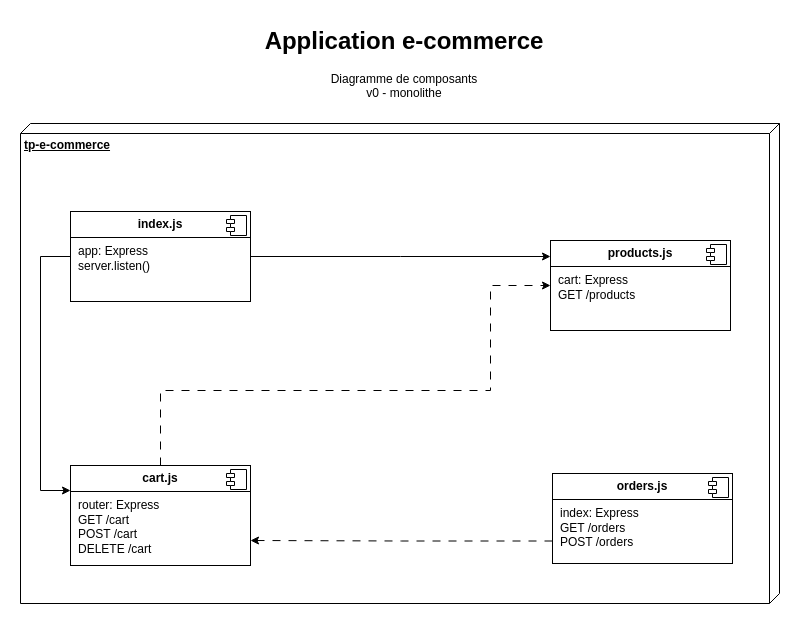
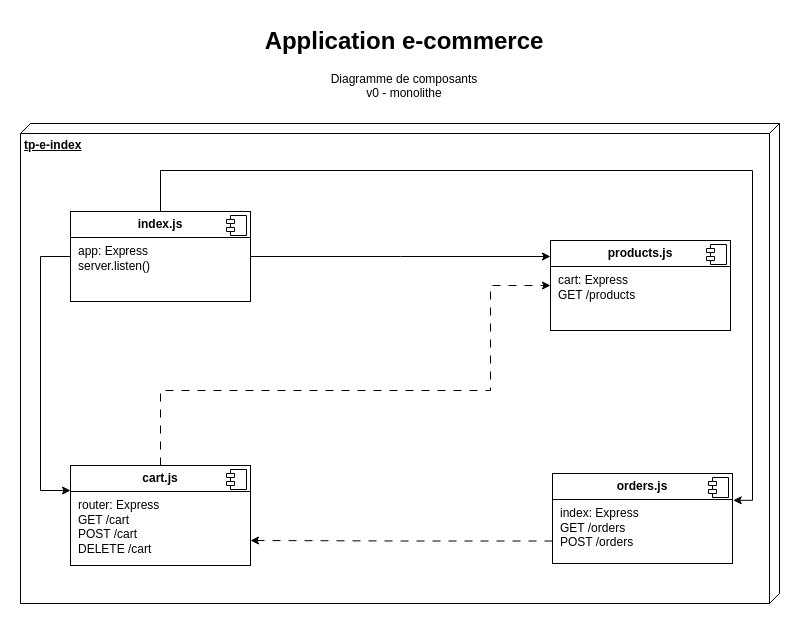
node "tp-e-commerce": label "tp-e-commerce" -> "tp-e-index"
edge "index.js app: Express server.listen()" -> "orders.js index: Express GET /orders POST /orders": added
